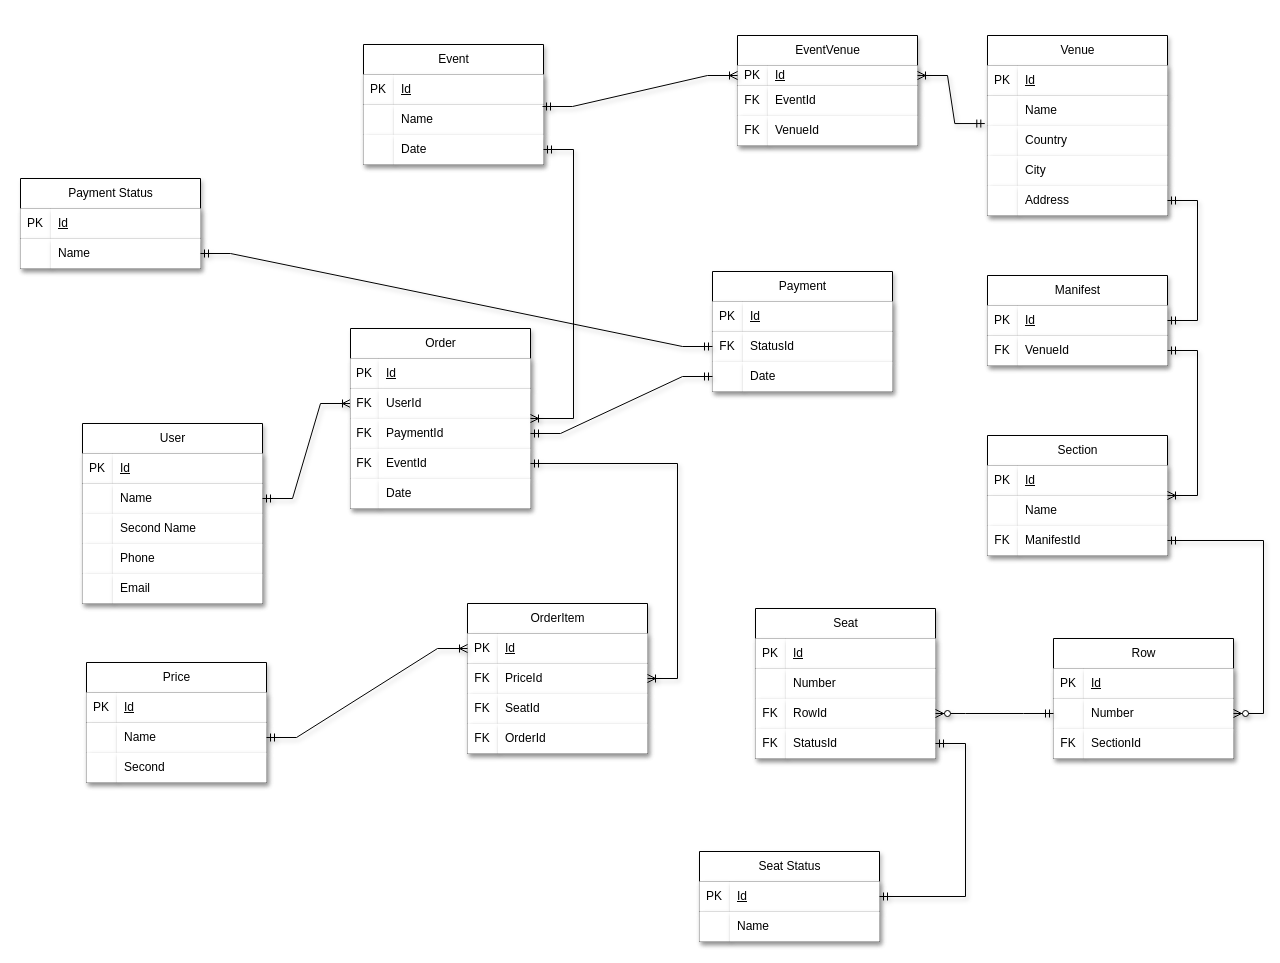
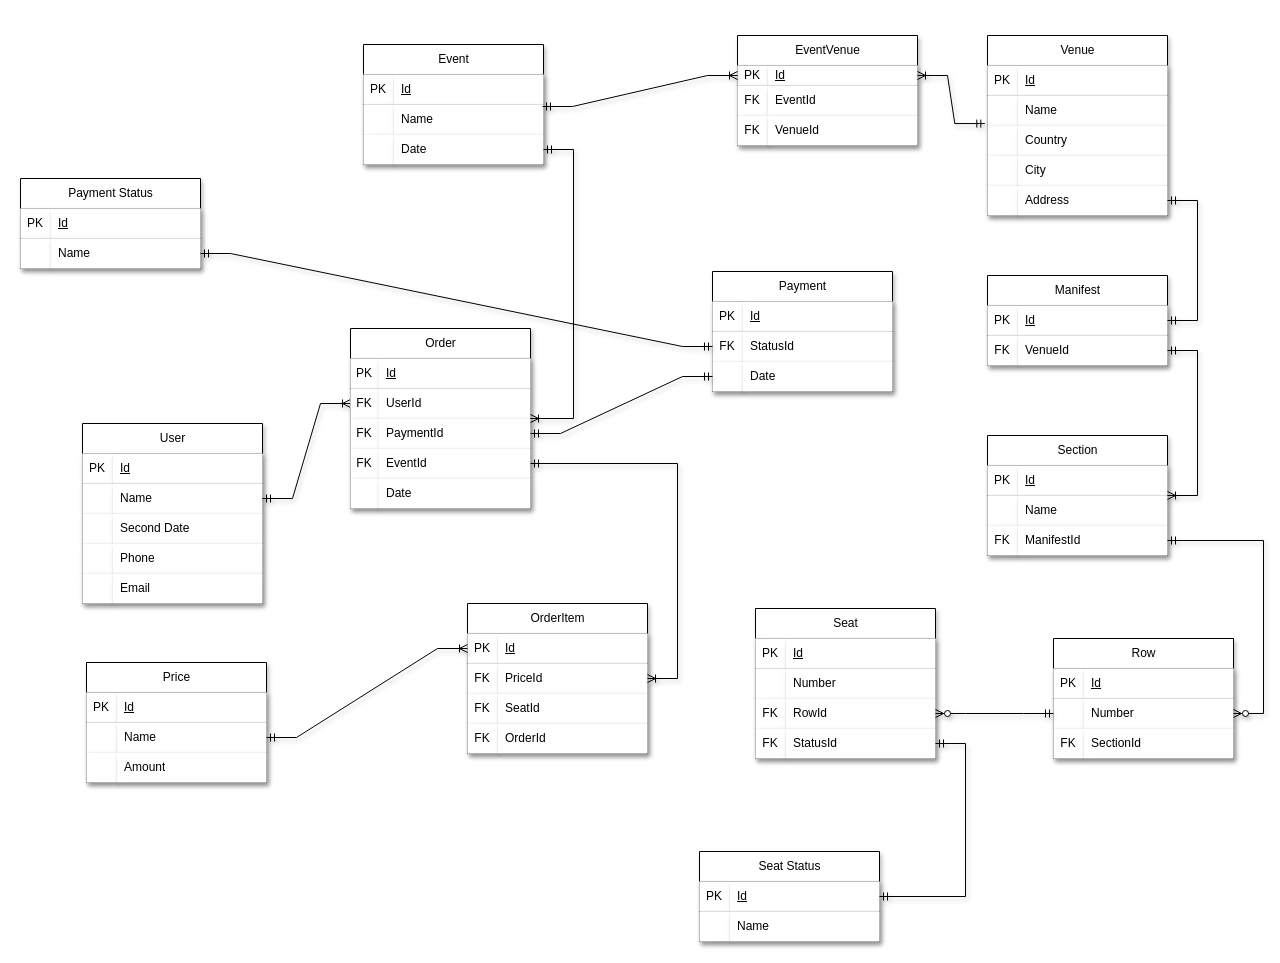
node "Second Name": label "Second Name" -> "Second Date"
node "Second": label "Second" -> "Amount"
